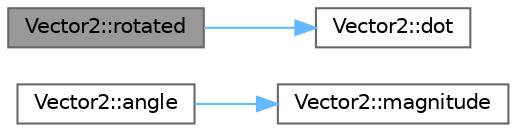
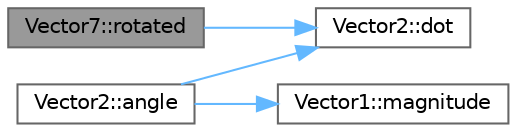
node "Vector2::rotated": label "Vector2::rotated" -> "Vector7::rotated"
edge "Vector2::angle" -> "Vector2::dot": added
node "Vector2::magnitude": label "Vector2::magnitude" -> "Vector1::magnitude"
